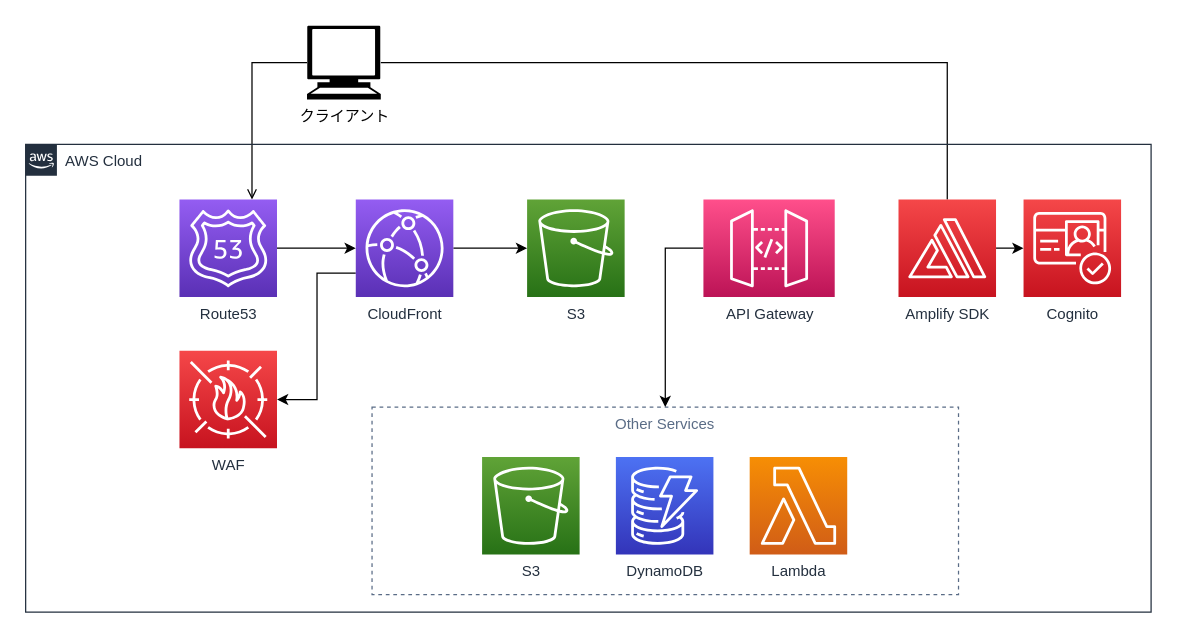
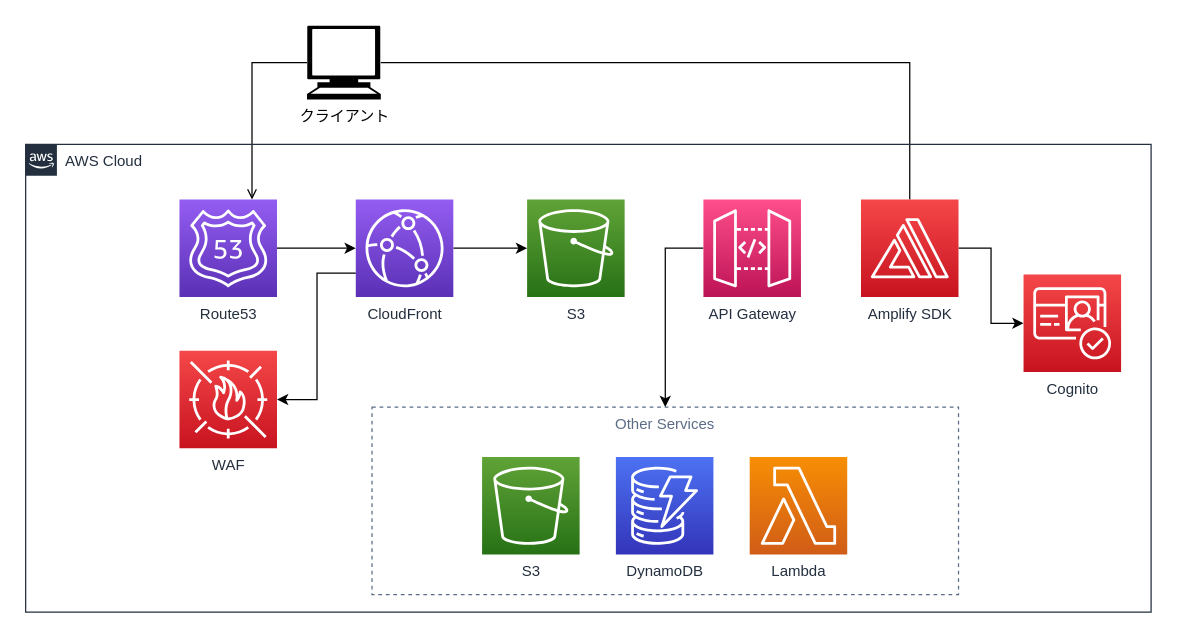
node "API Gateway": size 131x98 -> 98x98
node "Amplify SDK": moved (947, 248) -> (909, 248)
node "Cognito": moved (1072, 248) -> (1072, 323)
